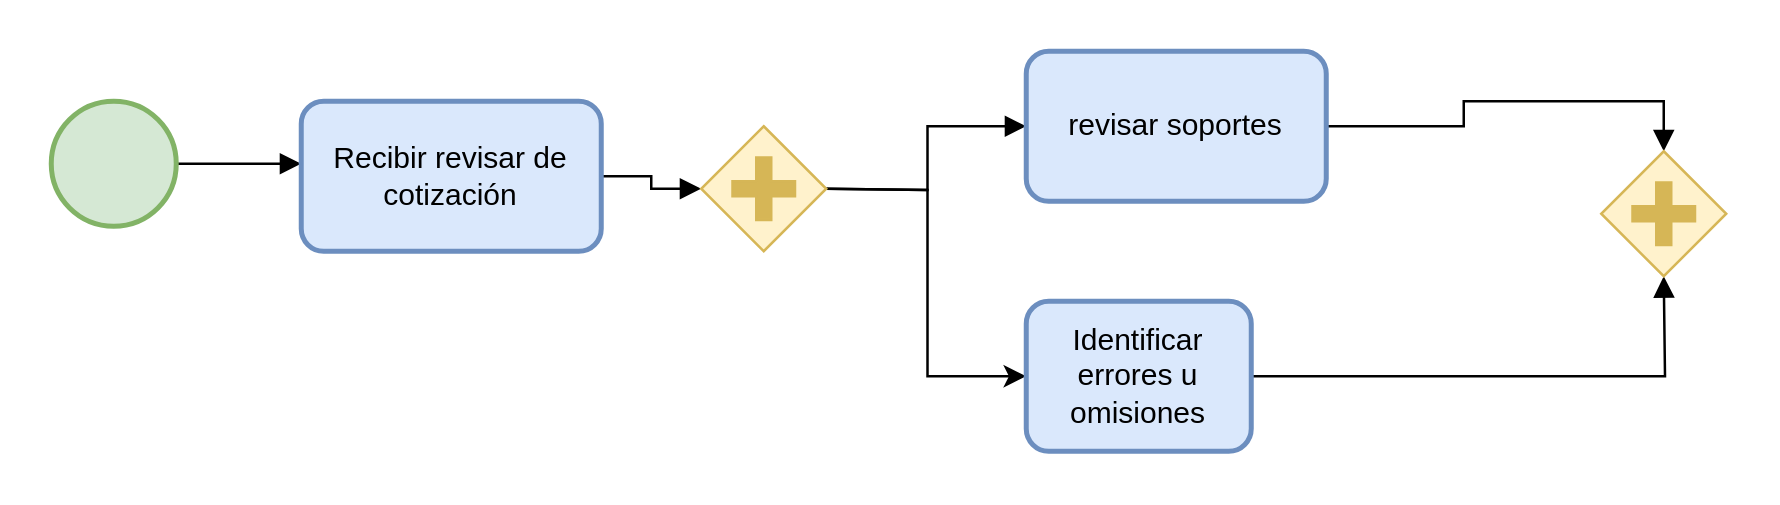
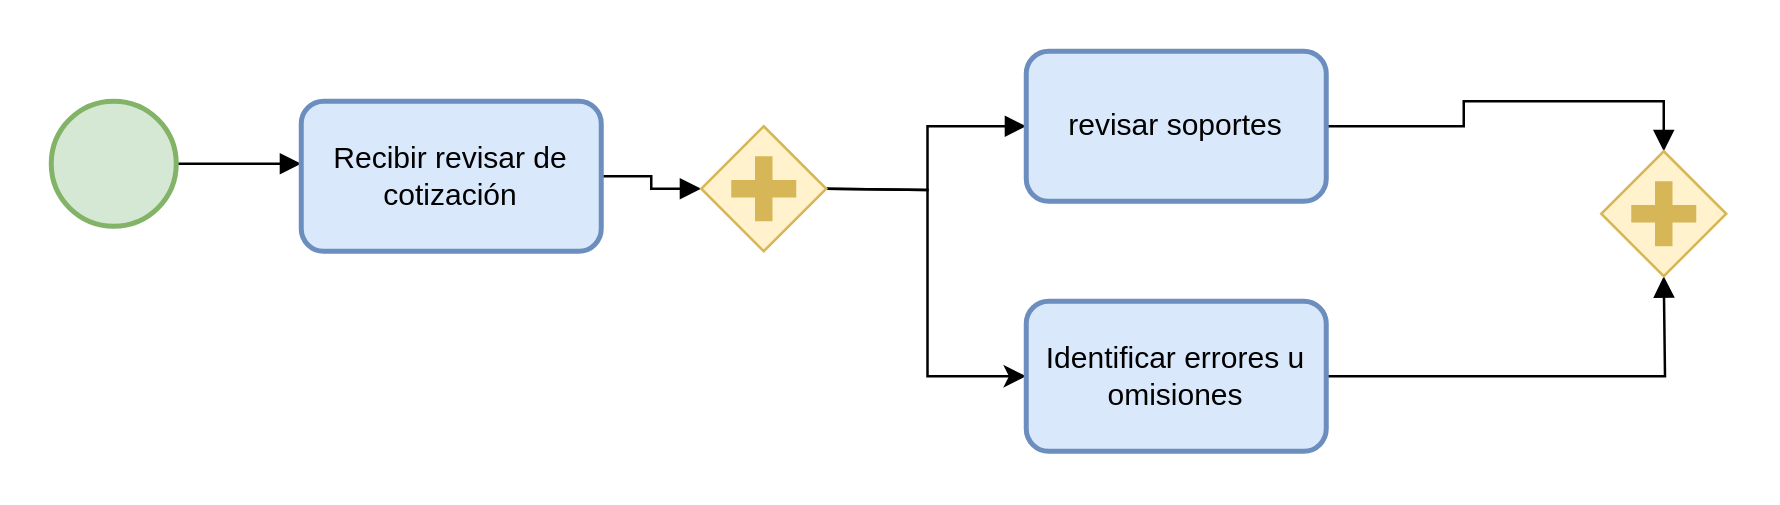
node "Identificar errores u omisiones": size 225x150 -> 300x150
